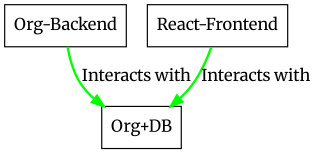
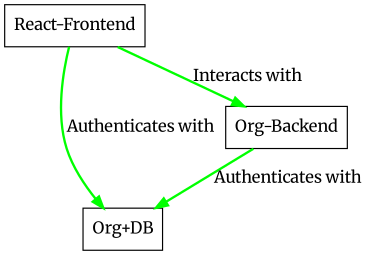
edge "React-Frontend" -> "Org-Backend": added, label "Interacts with"
edge "Org-Backend" -> "Org+DB": label "Interacts with" -> "Authenticates with"
edge "React-Frontend" -> "Org+DB": label "Interacts with" -> "Authenticates with"
